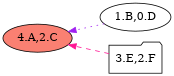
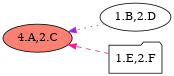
node "1.B,0.D": label "1.B,0.D" -> "1.B,2.D"
node "3.E,2.F": label "3.E,2.F" -> "1.E,2.F"
